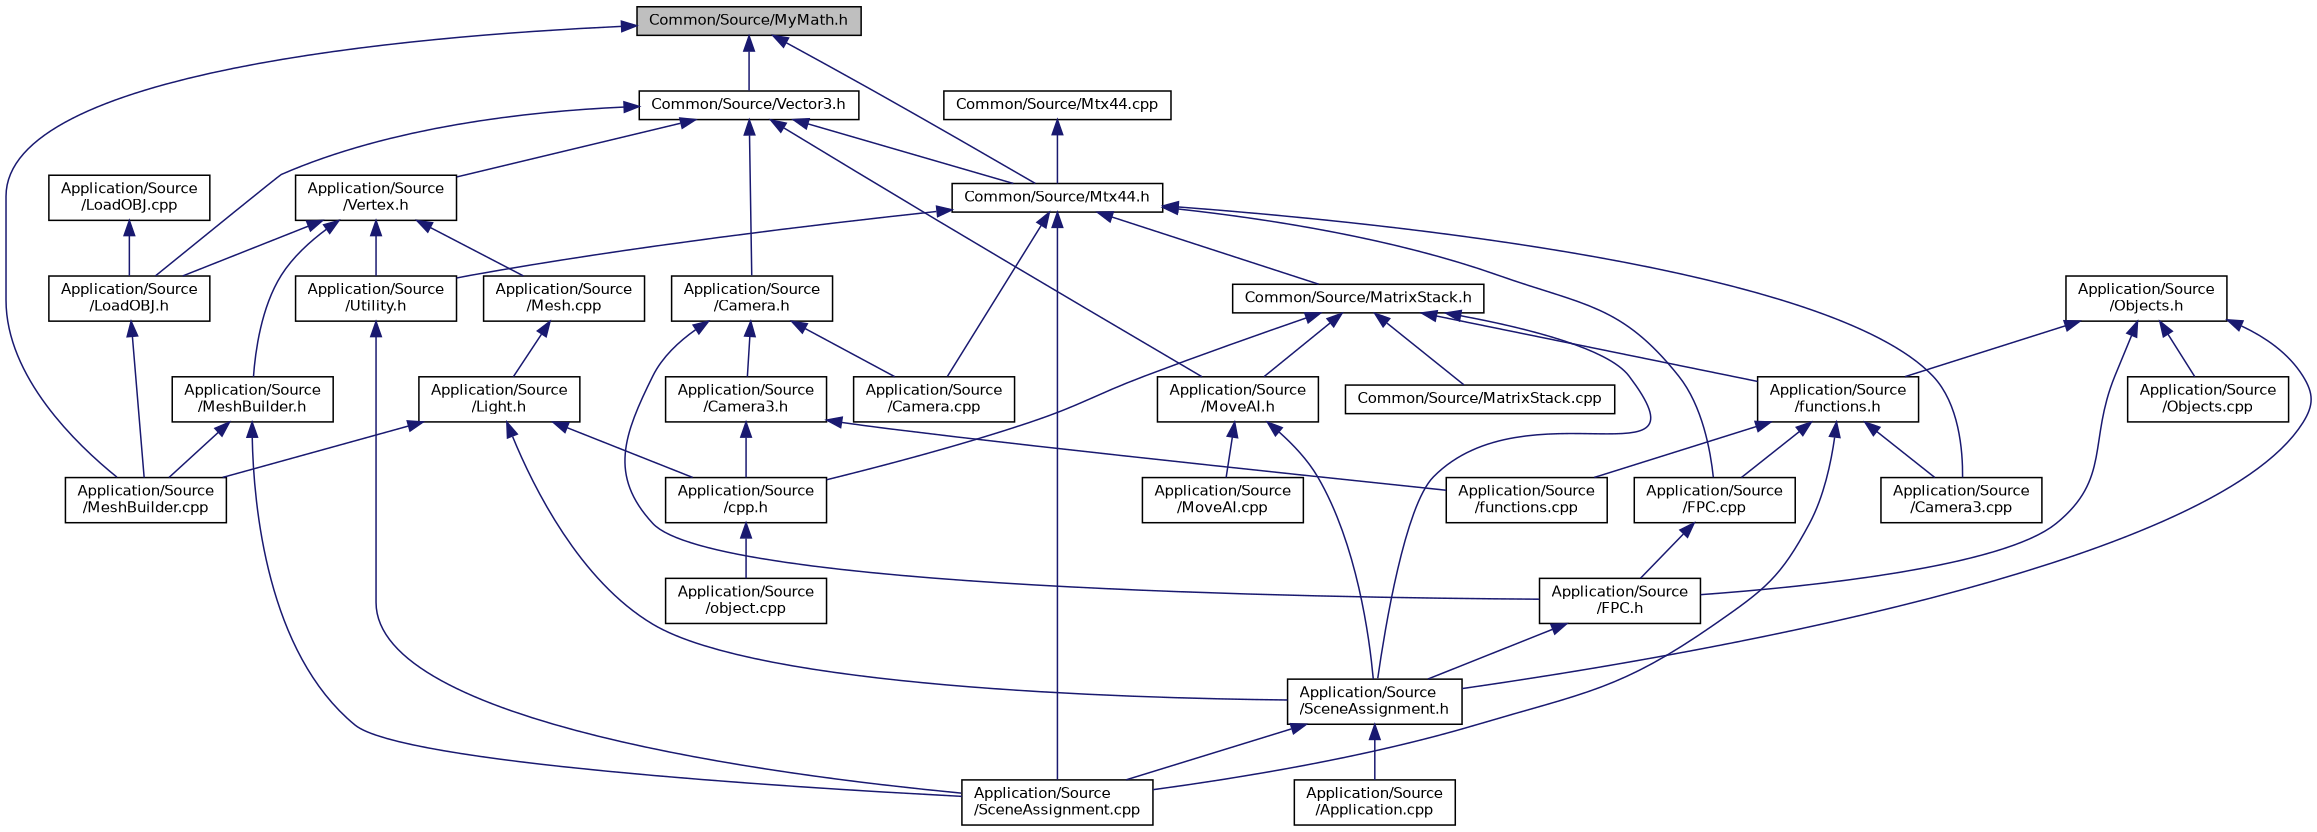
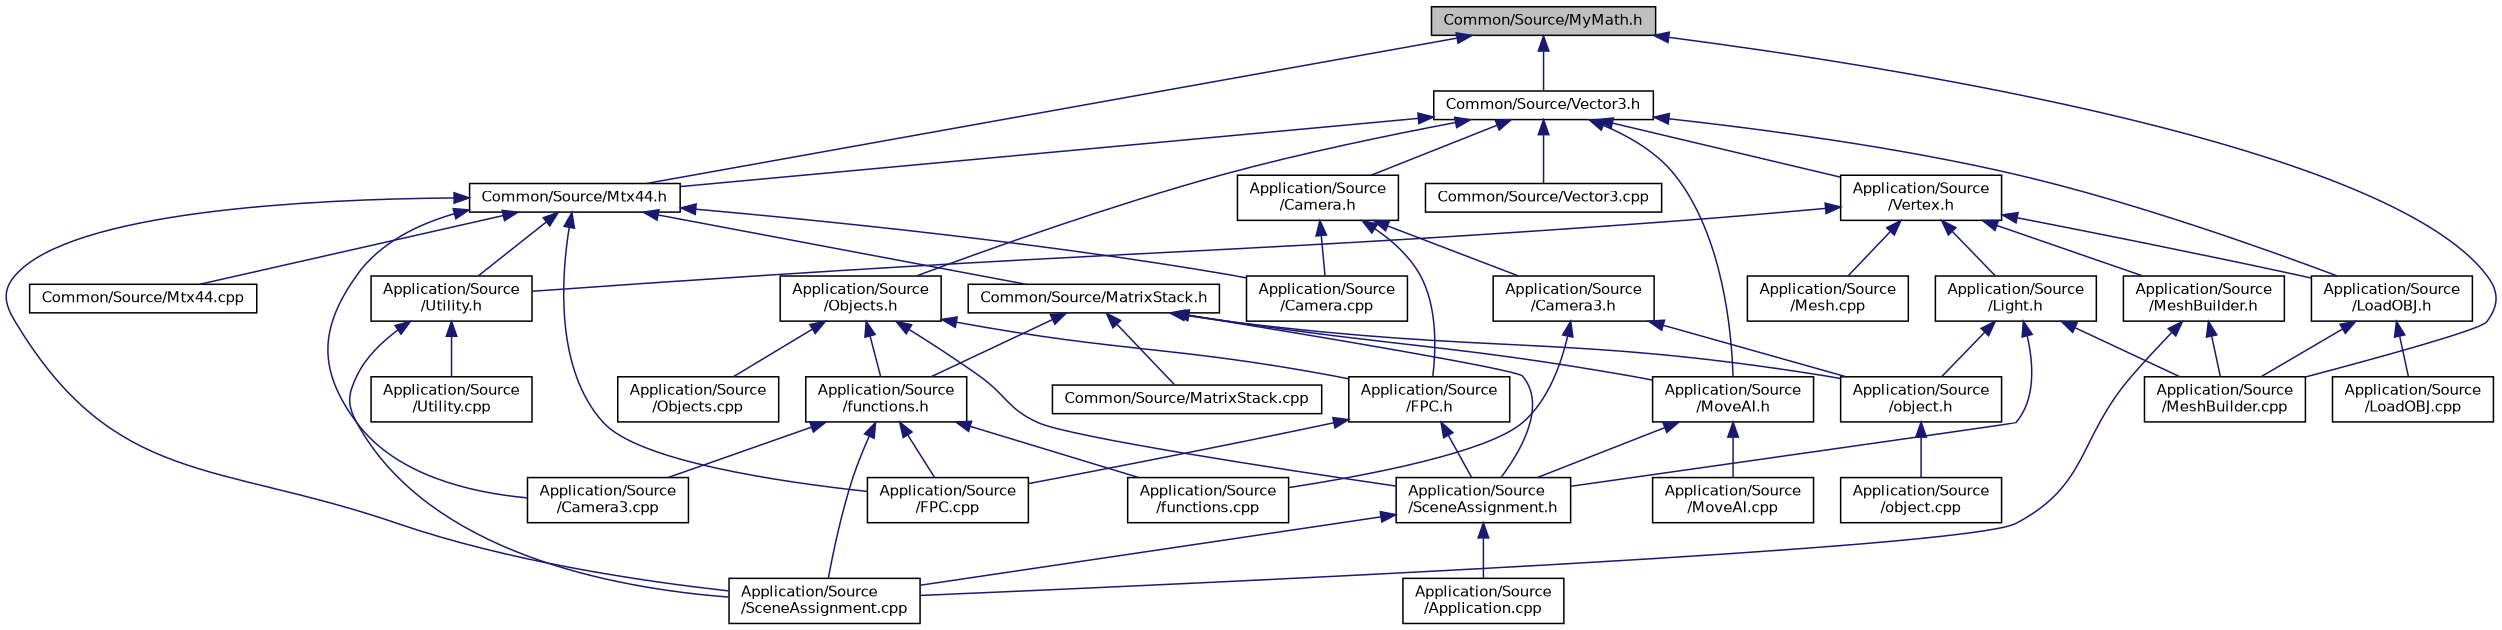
edge "Common/Source/Mtx44.h" -> "Common/Source/Mtx44.cpp": reversed
edge "Application/Source /Objects.h" -> "Common/Source/Vector3.h": added
node "Common/Source/Vector3.cpp": added
edge "Application/Source /LoadOBJ.h" -> "Application/Source /LoadOBJ.cpp": reversed
edge "Application/Source /Light.h" -> "Application/Source /Mesh.cpp": now "Application/Source /Light.h" -> "Application/Source /Vertex.h"
node "Application/Source /Utility.cpp": added
node "Application/Source /cpp.h": label "Application/Source /cpp.h" -> "Application/Source /object.h"
edge "Application/Source /FPC.h" -> "Application/Source /FPC.cpp": reversed
